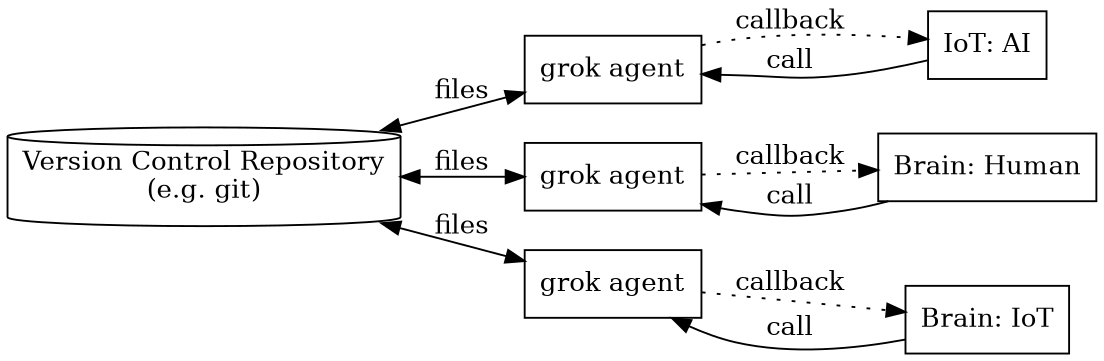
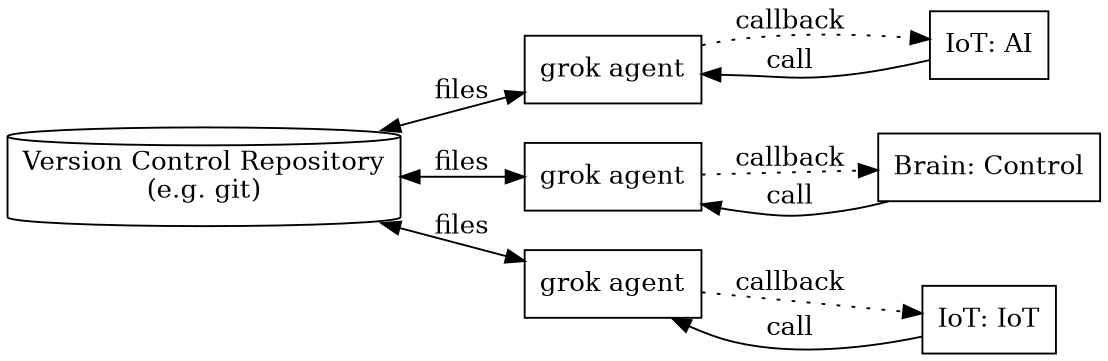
node "Brain: Human": label "Brain: Human" -> "Brain: Control"
node "Brain: IoT": label "Brain: IoT" -> "IoT: IoT"
